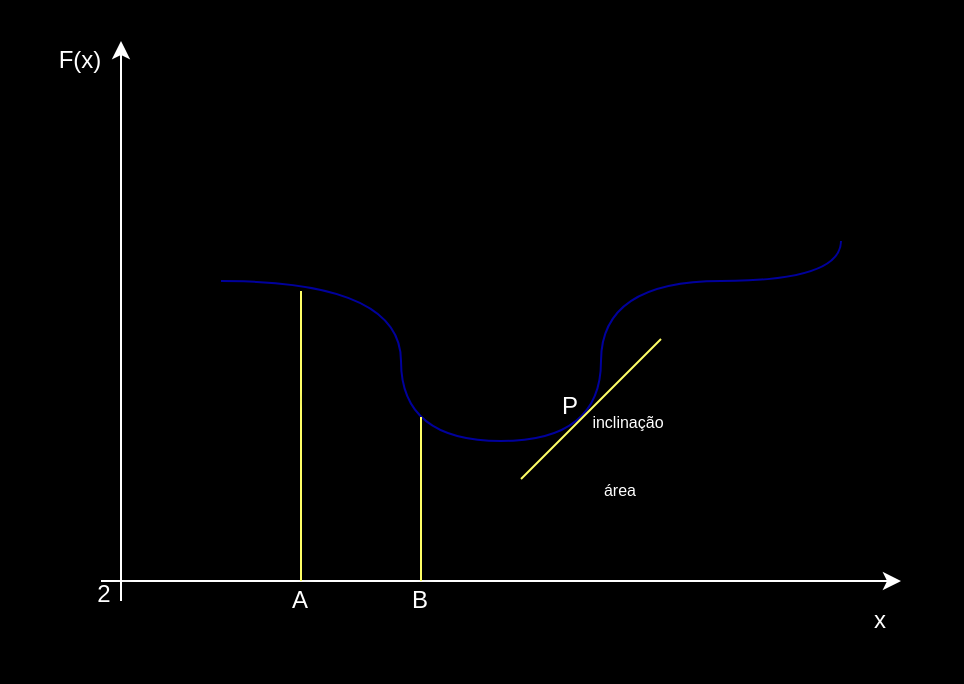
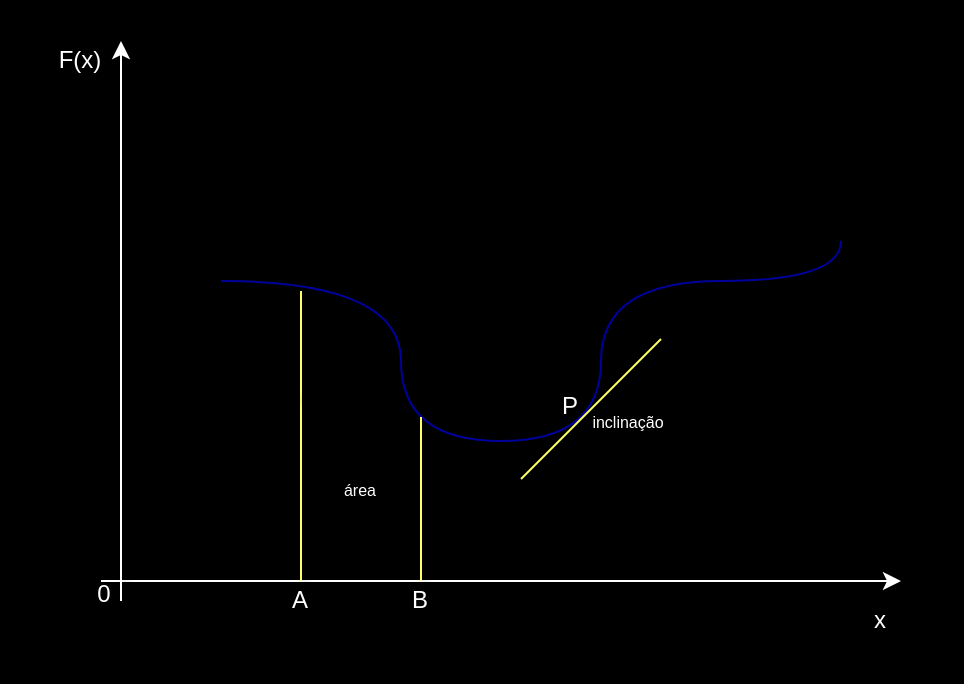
node "área": moved (621, 489) -> (361, 489)
node "2": label "2" -> "0"
